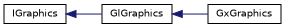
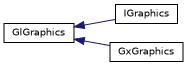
edge "GlGraphics" -> "IGraphics": reversed
